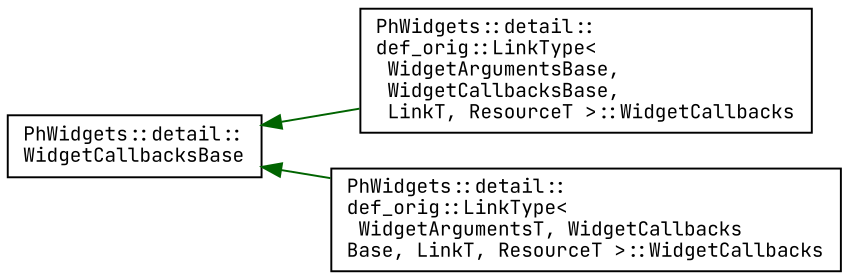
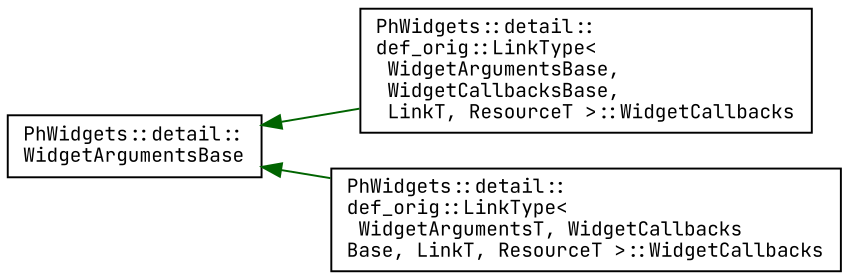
node "PhWidgets::detail:: WidgetCallbacksBase": label "PhWidgets::detail:: WidgetCallbacksBase" -> "PhWidgets::detail:: WidgetArgumentsBase"
